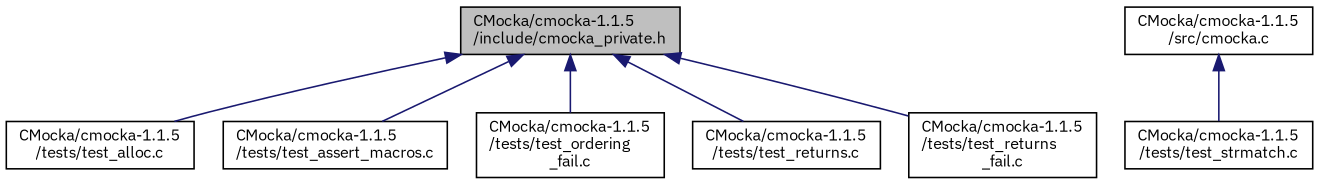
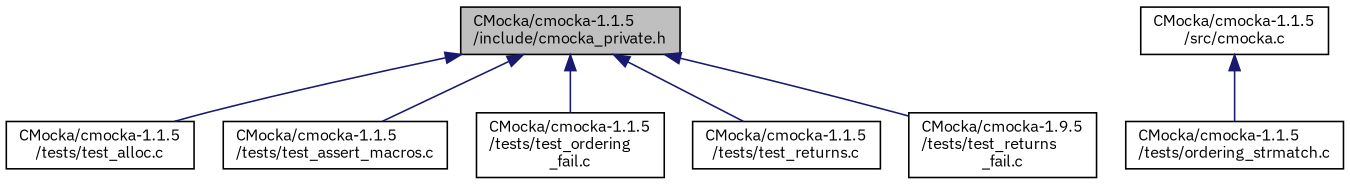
node "CMocka/cmocka-1.1.5 /tests/test_returns _fail.c": label "CMocka/cmocka-1.1.5 /tests/test_returns _fail.c" -> "CMocka/cmocka-1.9.5 /tests/test_returns _fail.c"
node "CMocka/cmocka-1.1.5 /tests/test_strmatch.c": label "CMocka/cmocka-1.1.5 /tests/test_strmatch.c" -> "CMocka/cmocka-1.1.5 /tests/ordering_strmatch.c"
